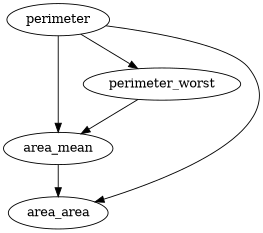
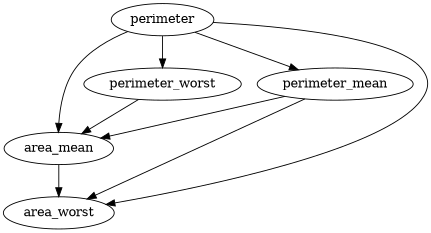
node "perimeter_mean": added
node "area_area": label "area_area" -> "area_worst"
